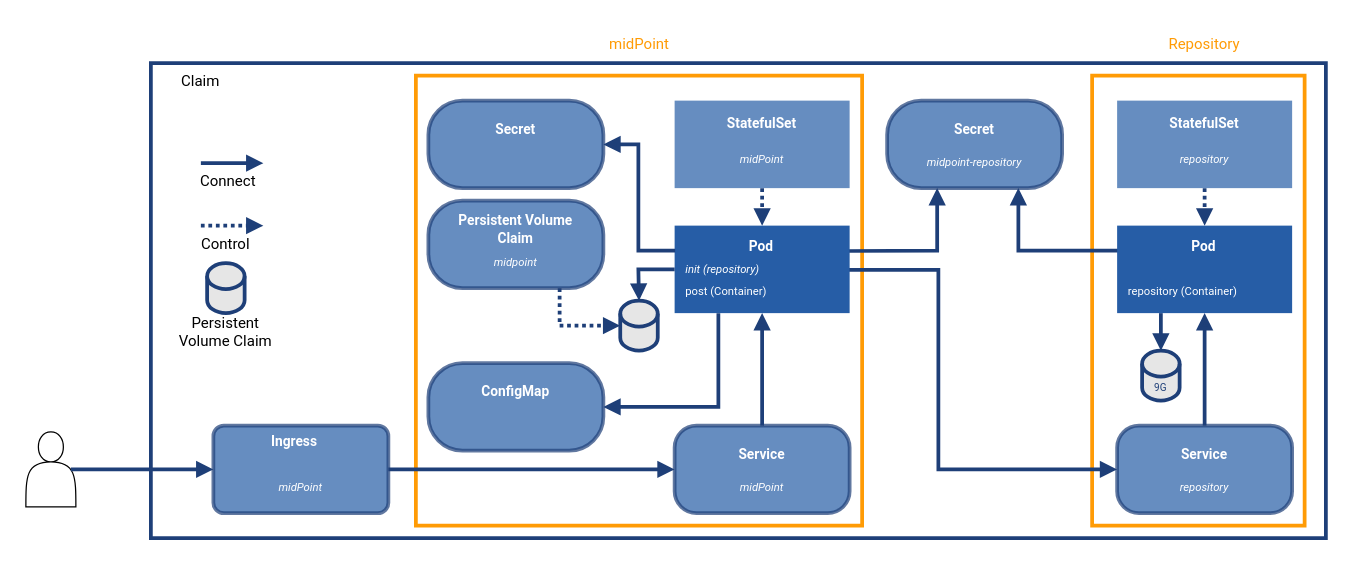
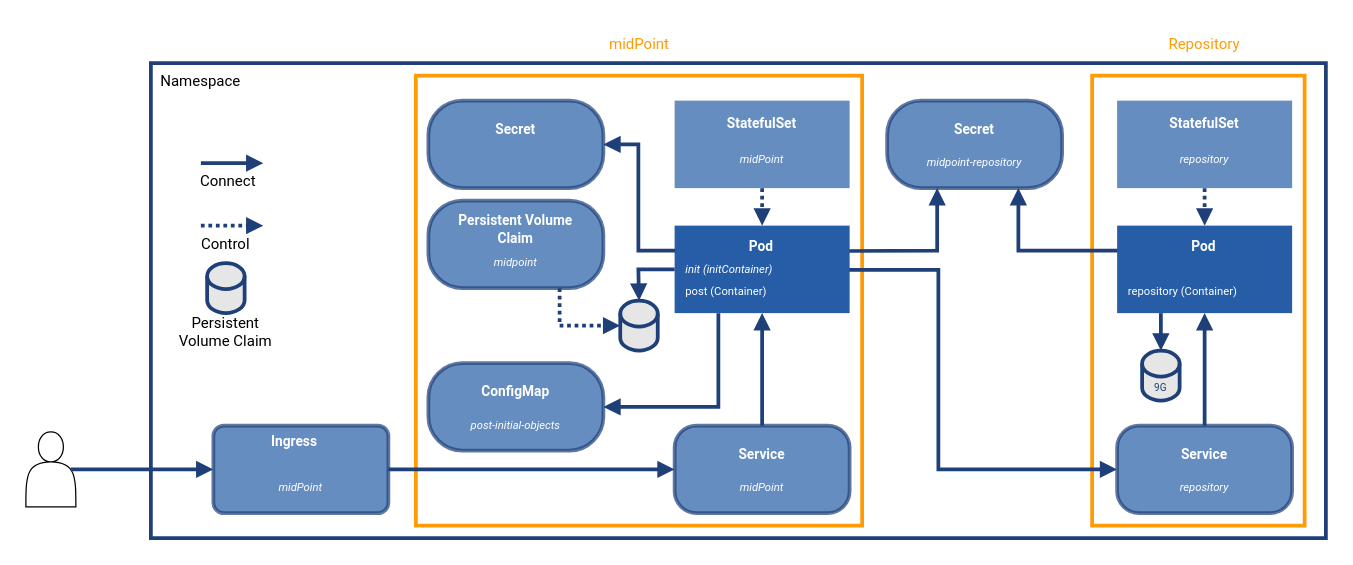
node "Claim": label "Claim" -> "Namespace"
node "init (repository)": label "init (repository)" -> "init (initContainer)"
node "post-initial-objects": added
